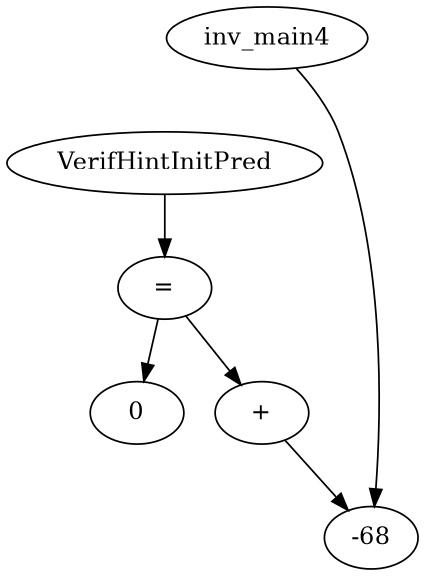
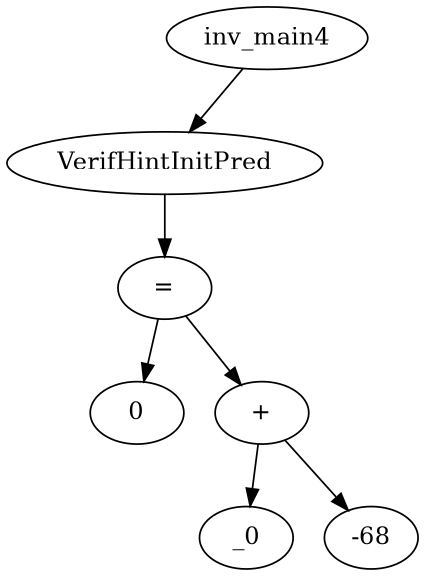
edge "inv_main4" -> "-68": now "inv_main4" -> "VerifHintInitPred"
node "_0": added
